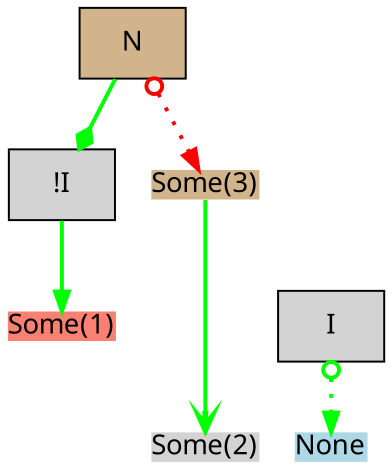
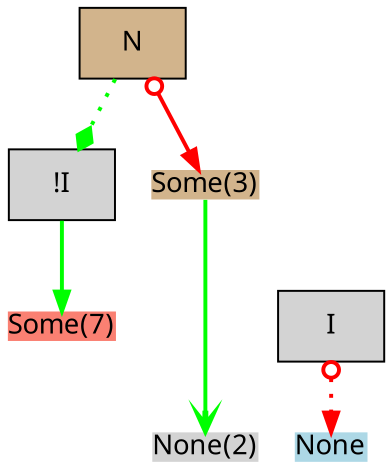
edge "N" -> "!I": style bold -> dotted
edge "N" -- "Some(3)": style dotted -> bold
node "Some(1)": label "Some(1)" -> "Some(7)"
edge "I" -- "None": color green -> red
node "Some(2)": label "Some(2)" -> "None(2)"
